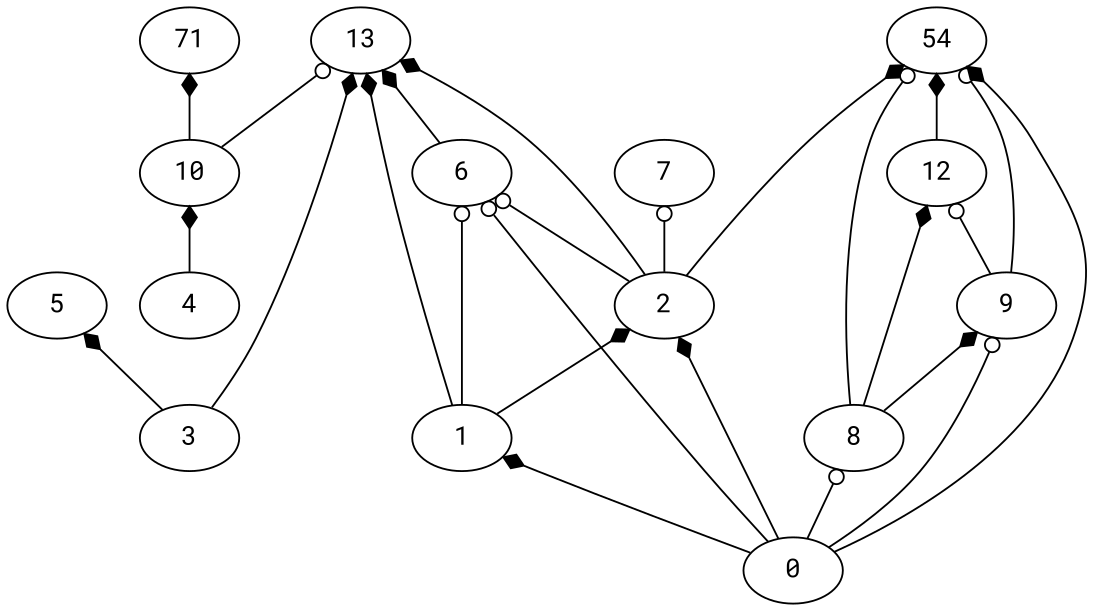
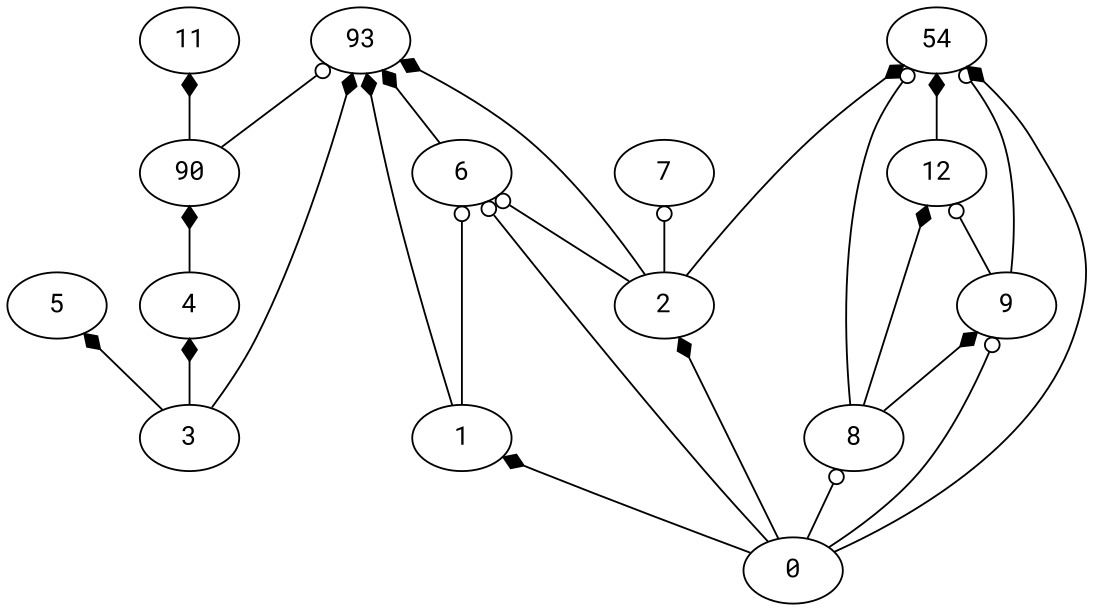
node "71": label "71" -> "11"
node "13": label "13" -> "93"
node "10": label "10" -> "90"
edge "1" -> "2": removed
edge "3" -> "4": added
